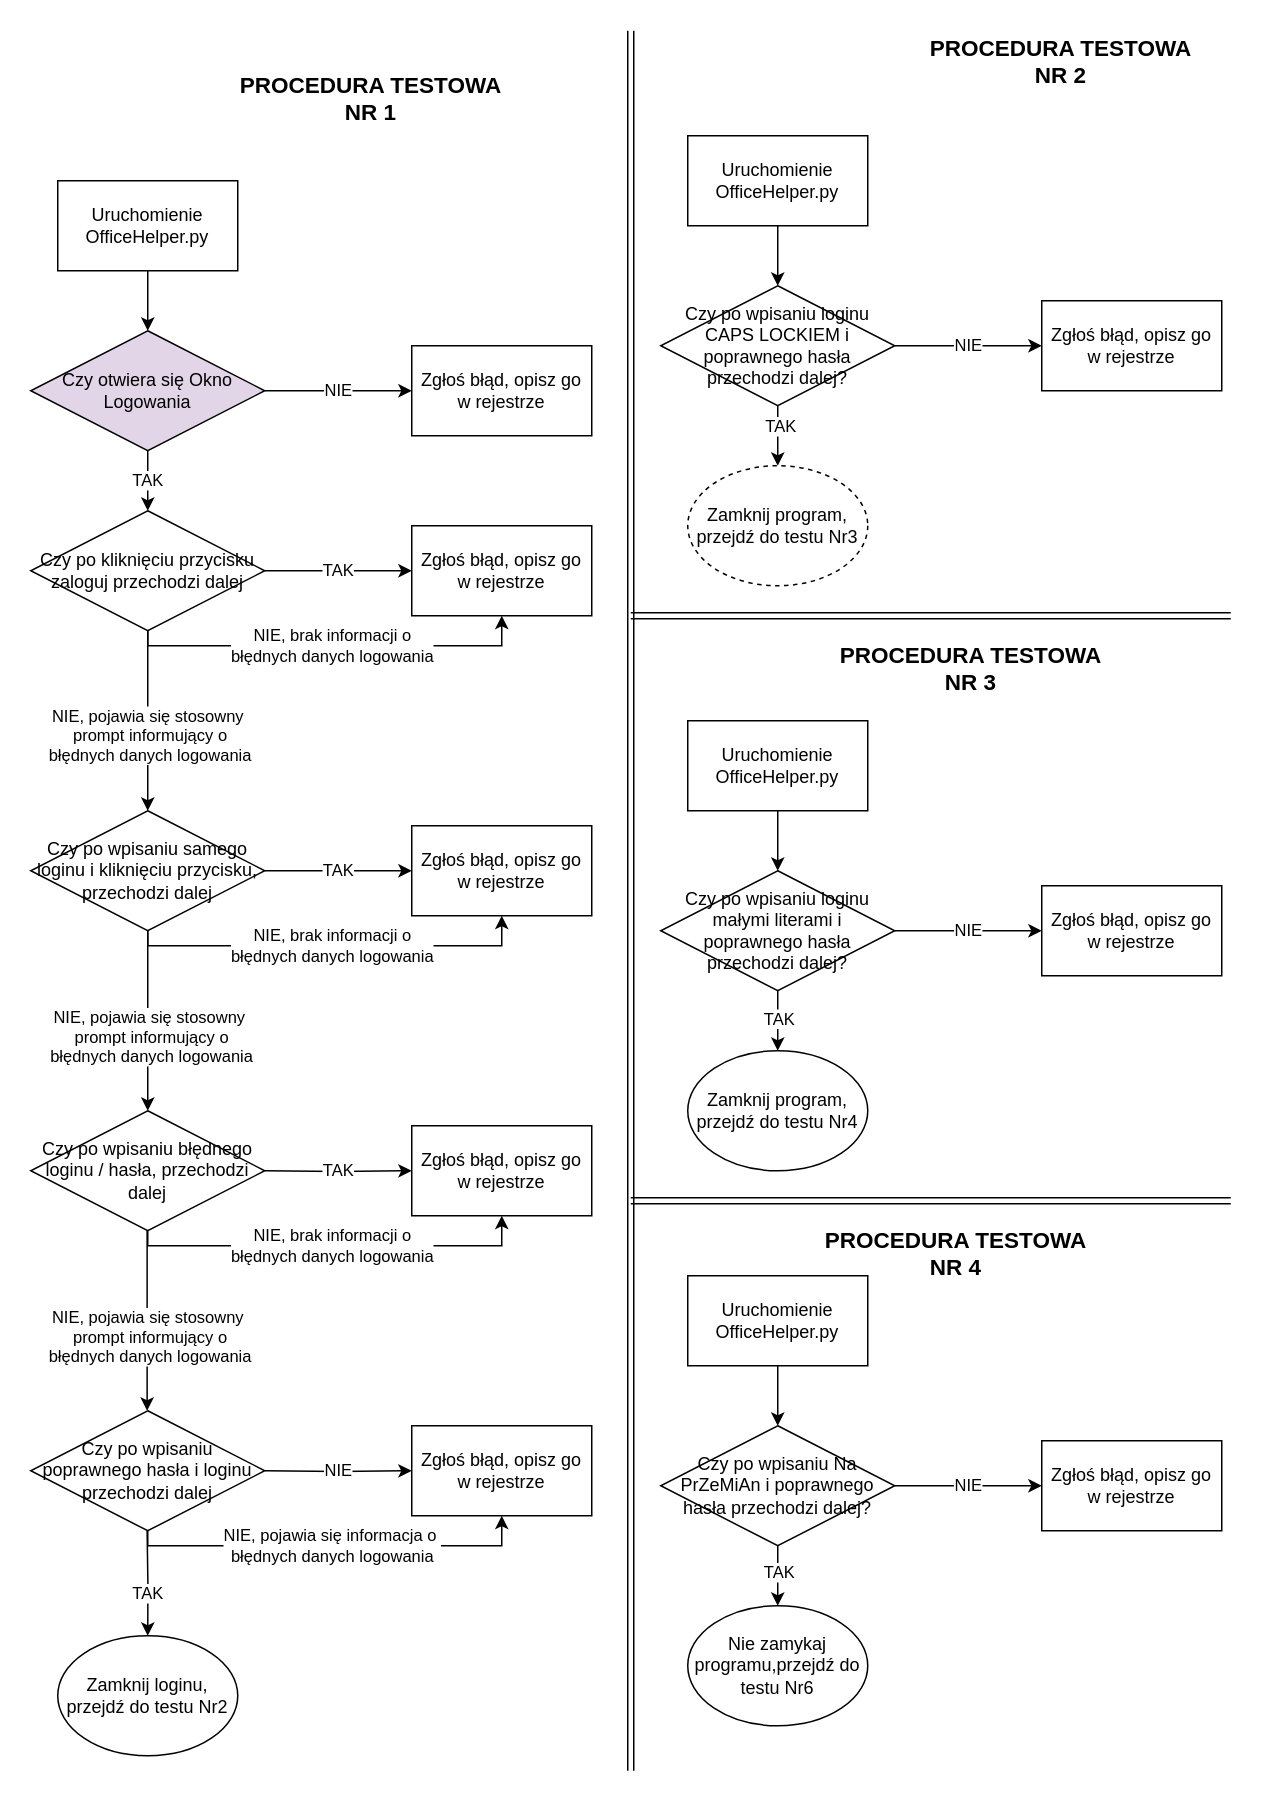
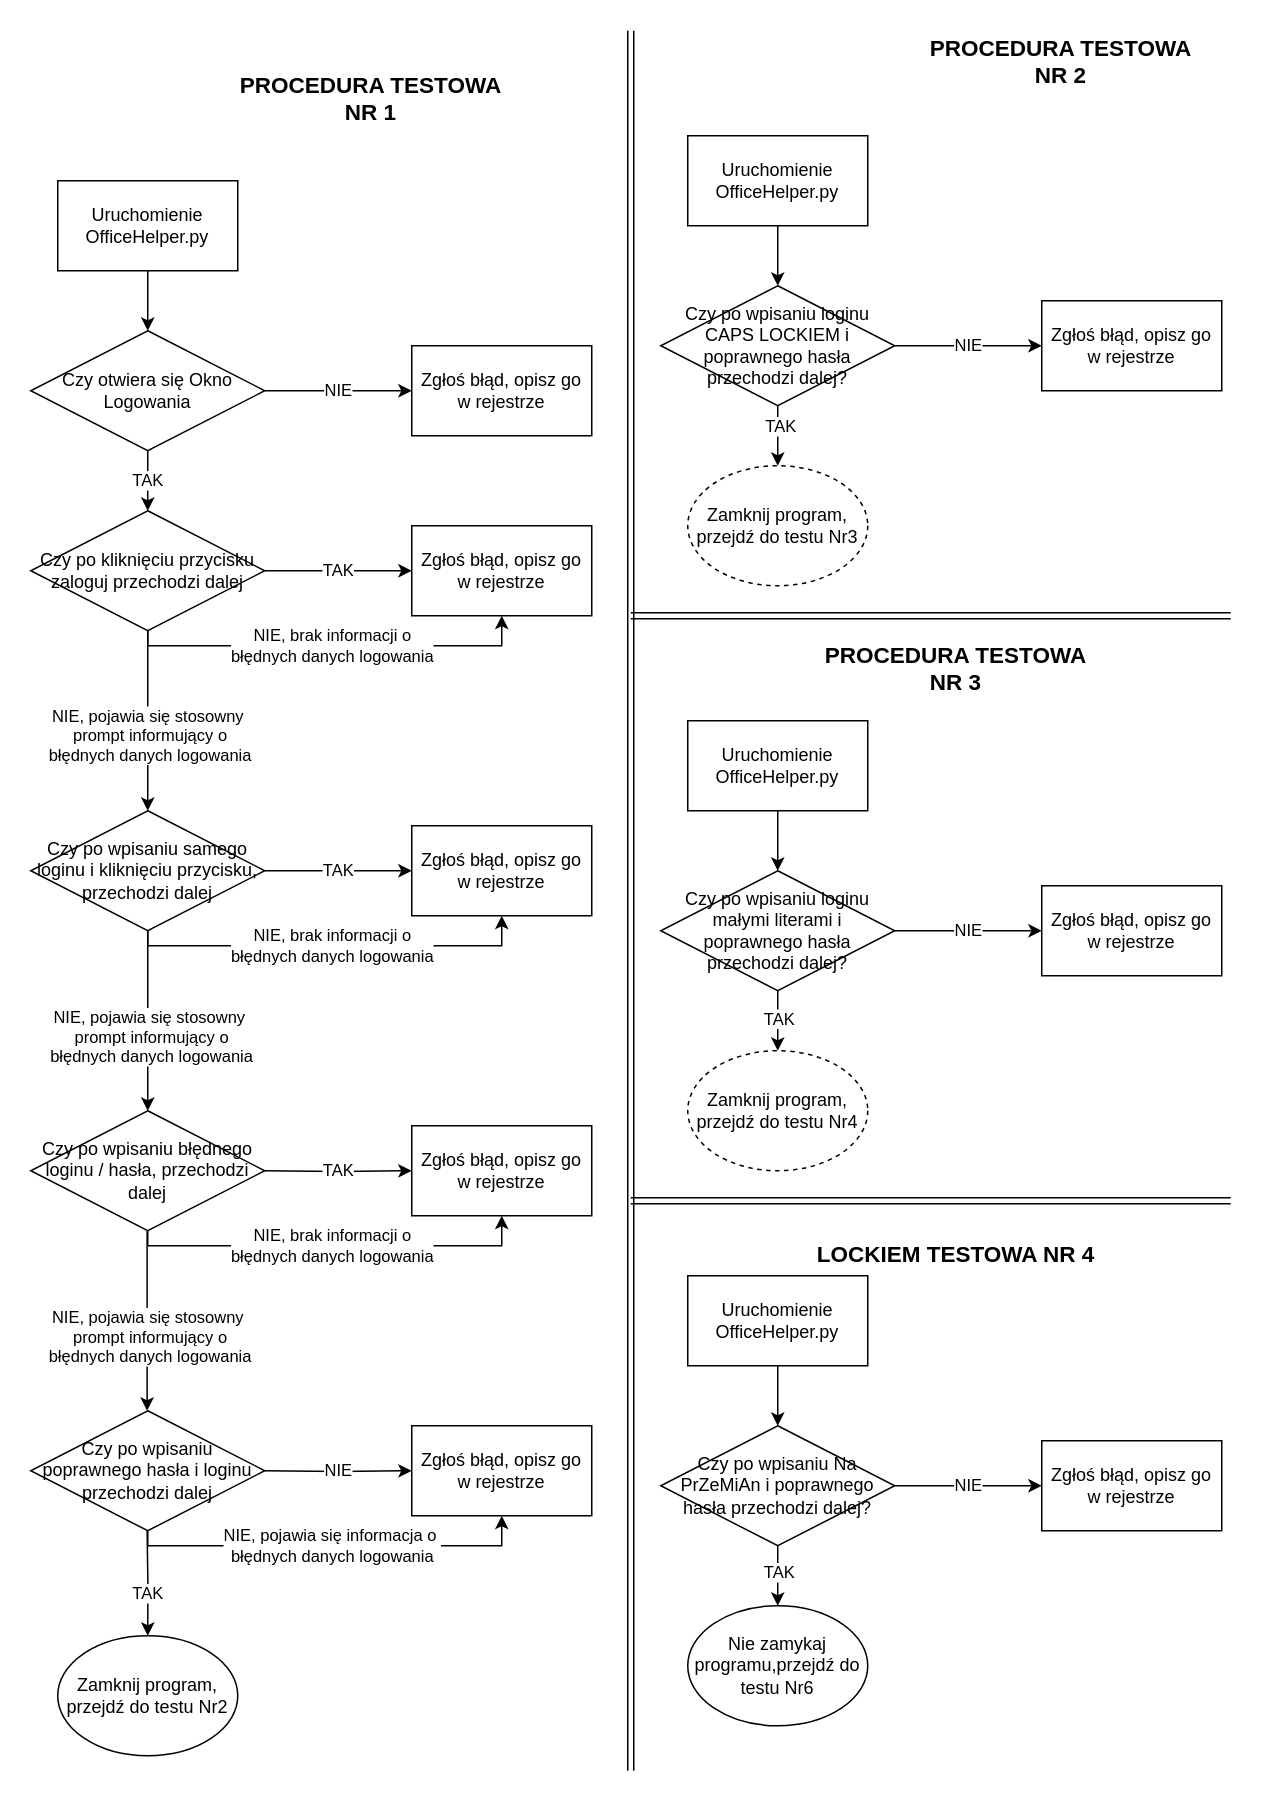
node "Czy otwiera się Okno Logowania": fillcolor #e1d5e7 -> #ffffff
node "PROCEDURA TESTOWA NR 3": moved (971, 668) -> (956, 668)
node "Zamknij program, przejdź do testu Nr4": style solid -> dashed
node "PROCEDURA TESTOWA NR 4": label "PROCEDURA TESTOWA NR 4" -> "LOCKIEM TESTOWA NR 4"
node "Zamknij loginu, przejdź do testu Nr2": label "Zamknij loginu, przejdź do testu Nr2" -> "Zamknij program, przejdź do testu Nr2"
